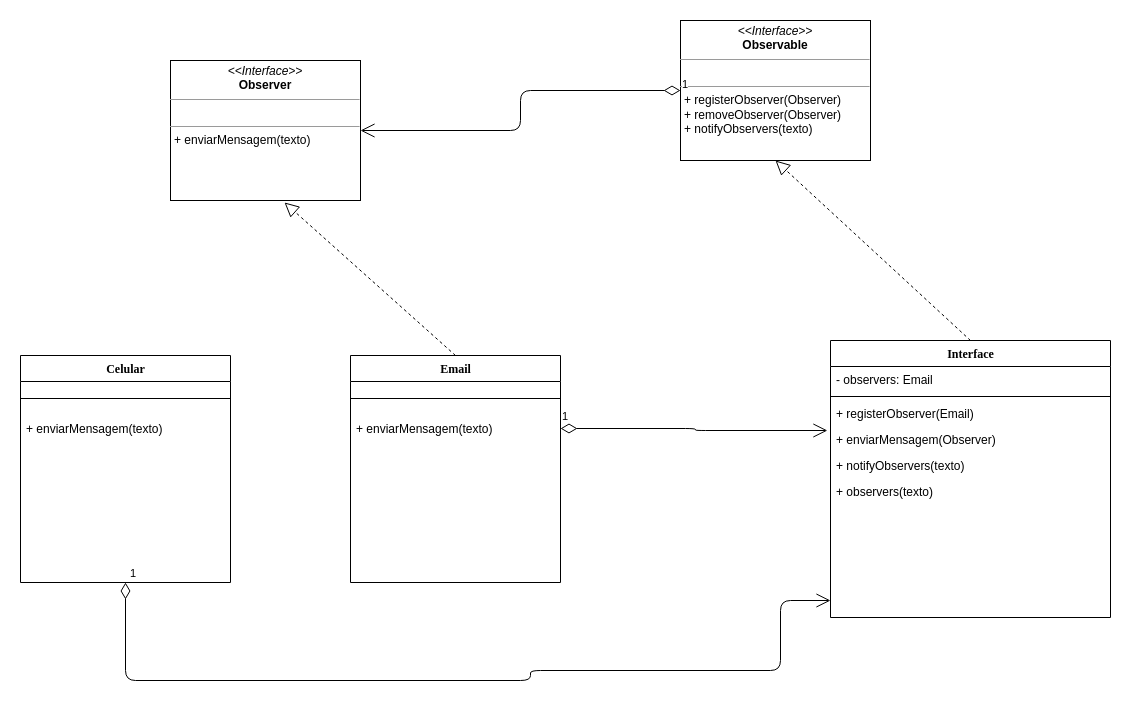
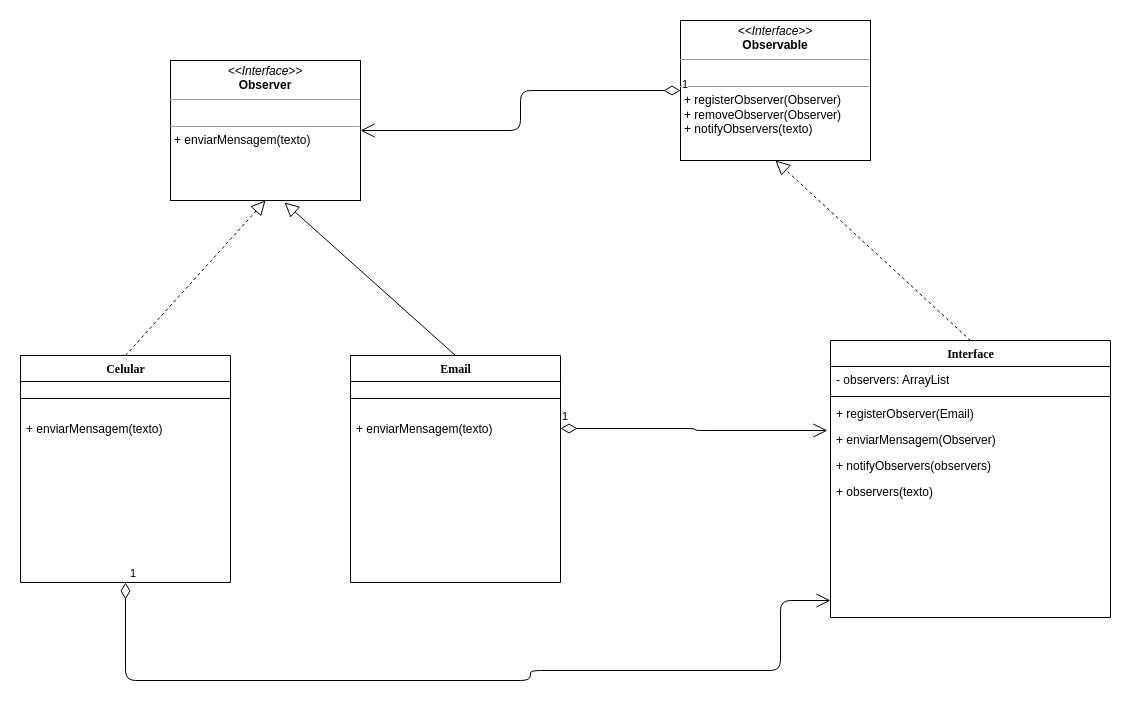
edge "Celular" -> "<<Interface>> Observer + enviarMensagem(texto)": added
edge "Email" -> "<<Interface>> Observer + enviarMensagem(texto)": style dashed -> solid
node "- observers: Email": label "- observers: Email" -> "- observers: ArrayList"
node "+ notifyObservers(texto)": label "+ notifyObservers(texto)" -> "+ notifyObservers(observers)"
